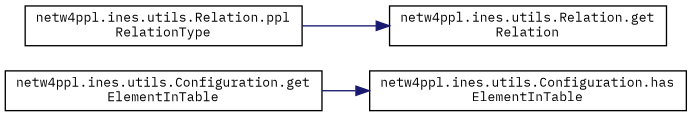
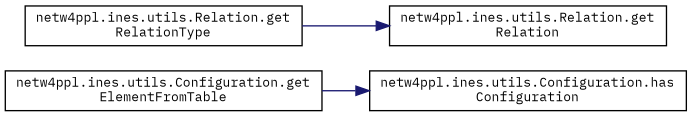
node "netw4ppl.ines.utils.Relation.ppl RelationType": label "netw4ppl.ines.utils.Relation.ppl RelationType" -> "netw4ppl.ines.utils.Relation.get RelationType"
node "netw4ppl.ines.utils.Configuration.get ElementInTable": label "netw4ppl.ines.utils.Configuration.get ElementInTable" -> "netw4ppl.ines.utils.Configuration.get ElementFromTable"
node "netw4ppl.ines.utils.Configuration.has ElementInTable": label "netw4ppl.ines.utils.Configuration.has ElementInTable" -> "netw4ppl.ines.utils.Configuration.has Configuration"
